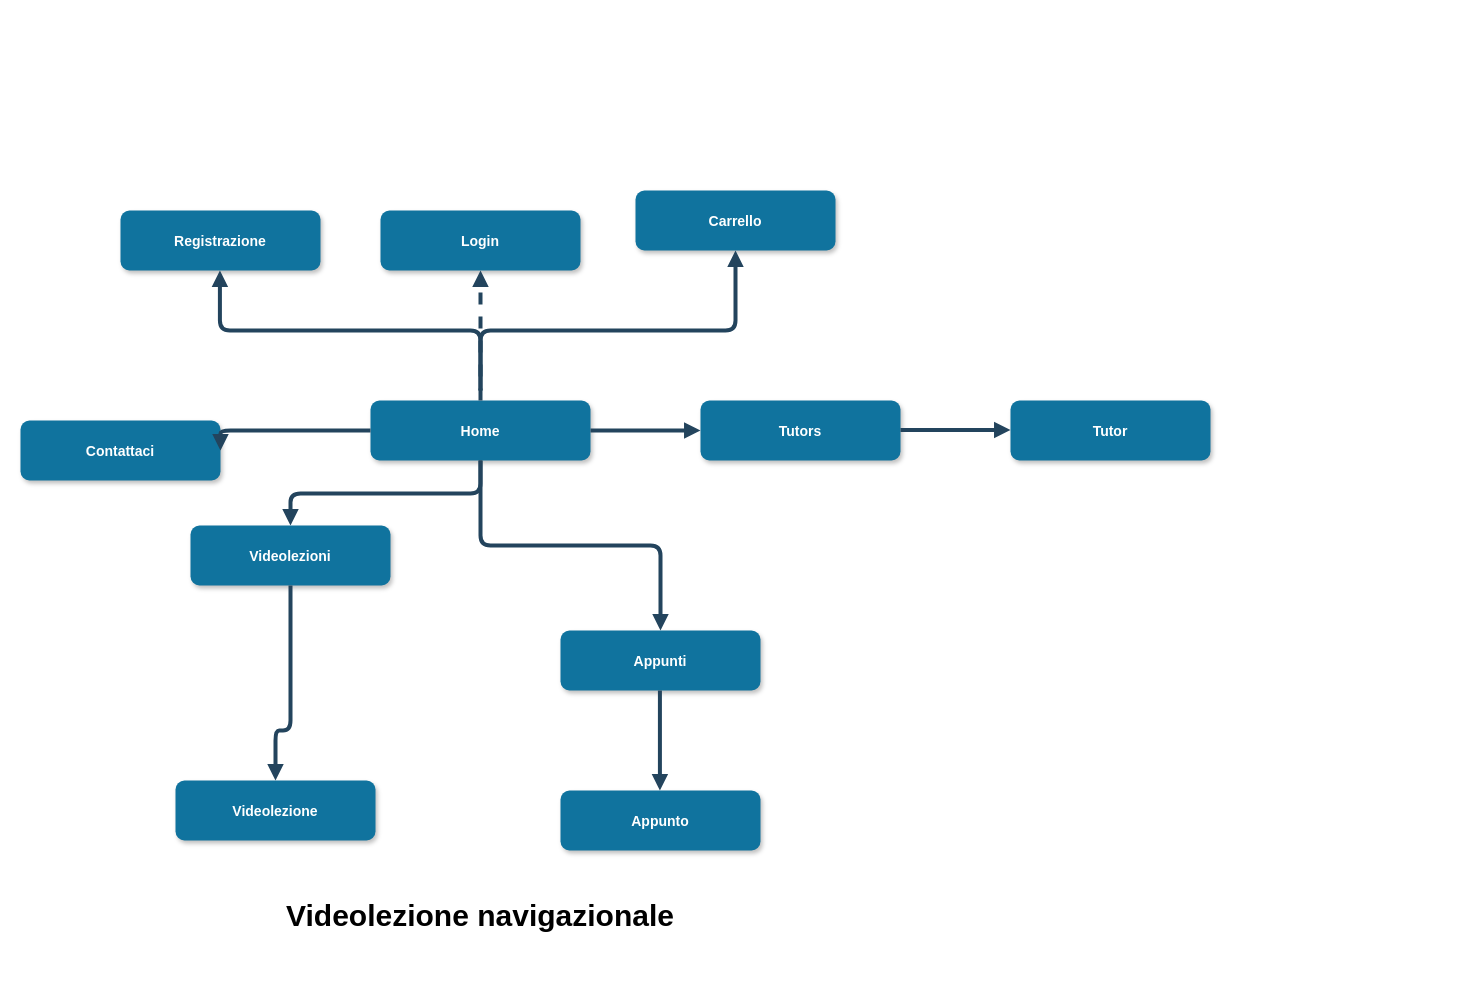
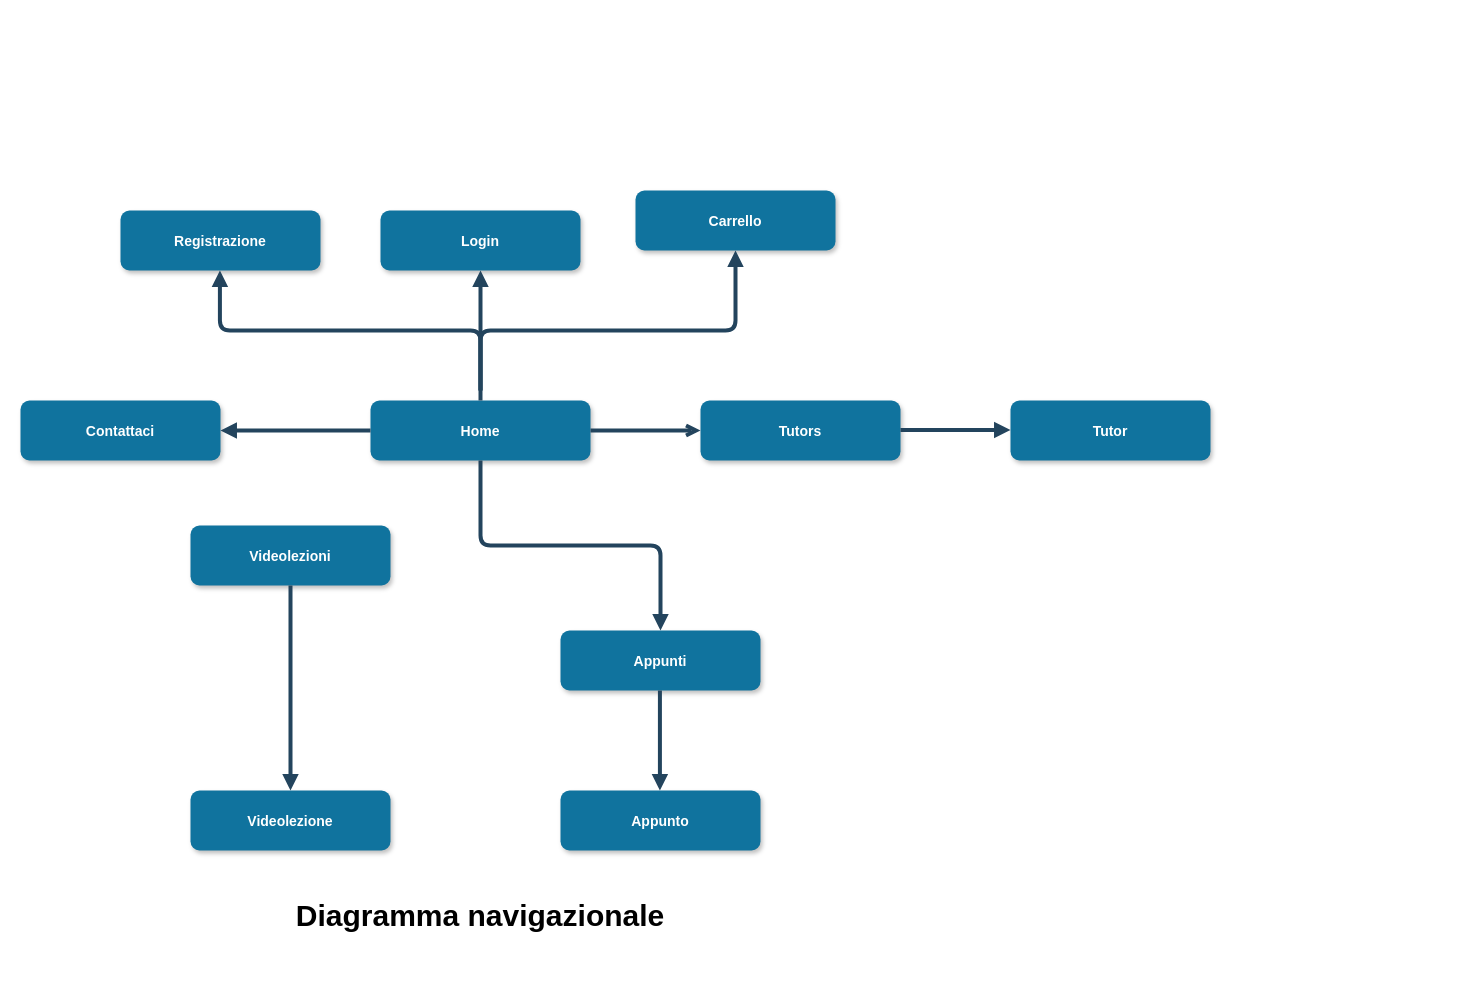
edge "Home" -> "Login": style dashed -> solid
edge "Home" -> "Tutors": arrowhead block -> open
node "Contattaci": moved (121, 451) -> (121, 431)
edge "Home" -> "Videolezioni": removed
node "Videolezione": moved (276, 811) -> (291, 821)
node "Videolezione navigazionale": label "Videolezione navigazionale" -> "Diagramma navigazionale"
